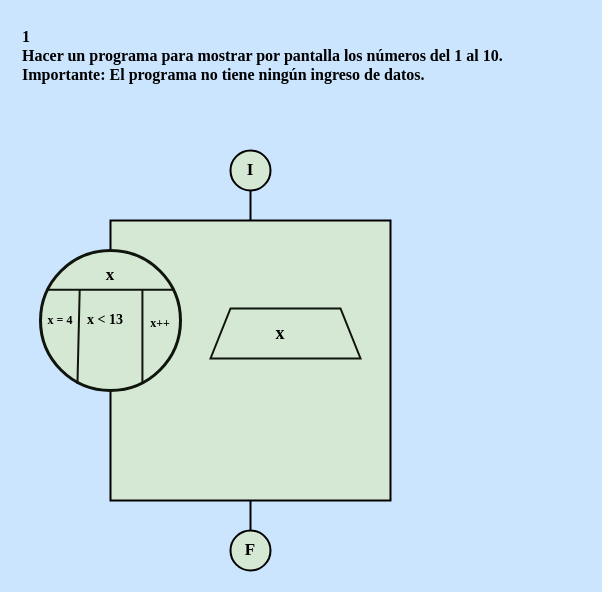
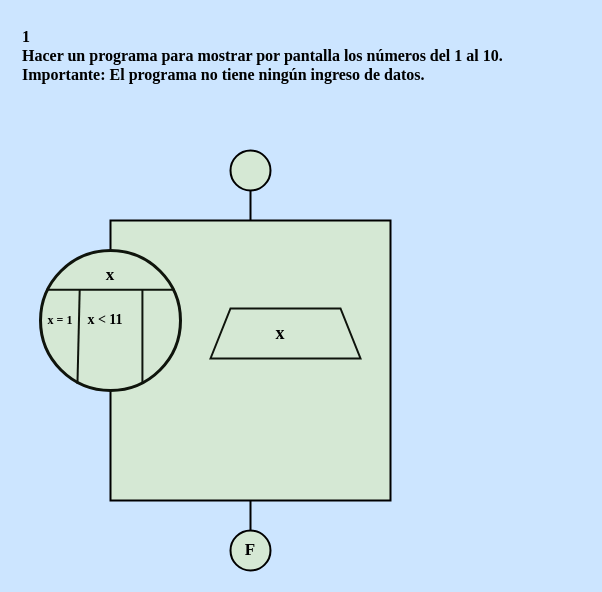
node "I": removed
node "x = 4": label "x = 4" -> "x = 1"
node "x < 13": label "x < 13" -> "x < 11"
node "x++": removed
